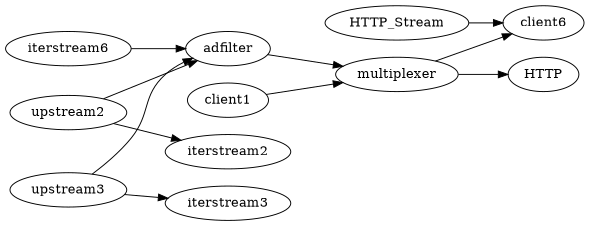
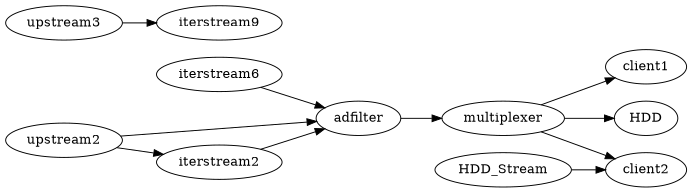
node "HTTP_Stream": label "HTTP_Stream" -> "HDD_Stream"
node "client6": label "client6" -> "client2"
node "HTTP": label "HTTP" -> "HDD"
edge "client1" -> "multiplexer": reversed
edge "upstream3" -> "adfilter": now "iterstream2" -> "adfilter"
node "iterstream3": label "iterstream3" -> "iterstream9"
